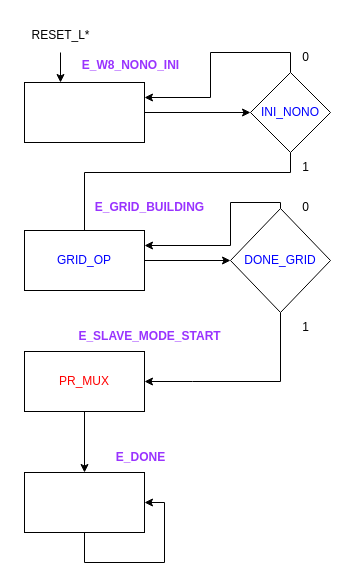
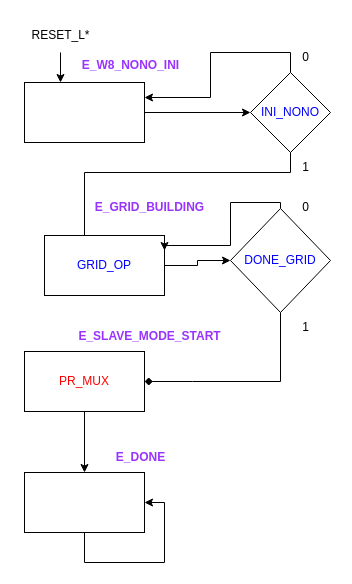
node "GRID_OP": moved (85, 261) -> (105, 266)
edge "DONE_GRID" -> "PR_MUX": arrowhead classic -> diamond
